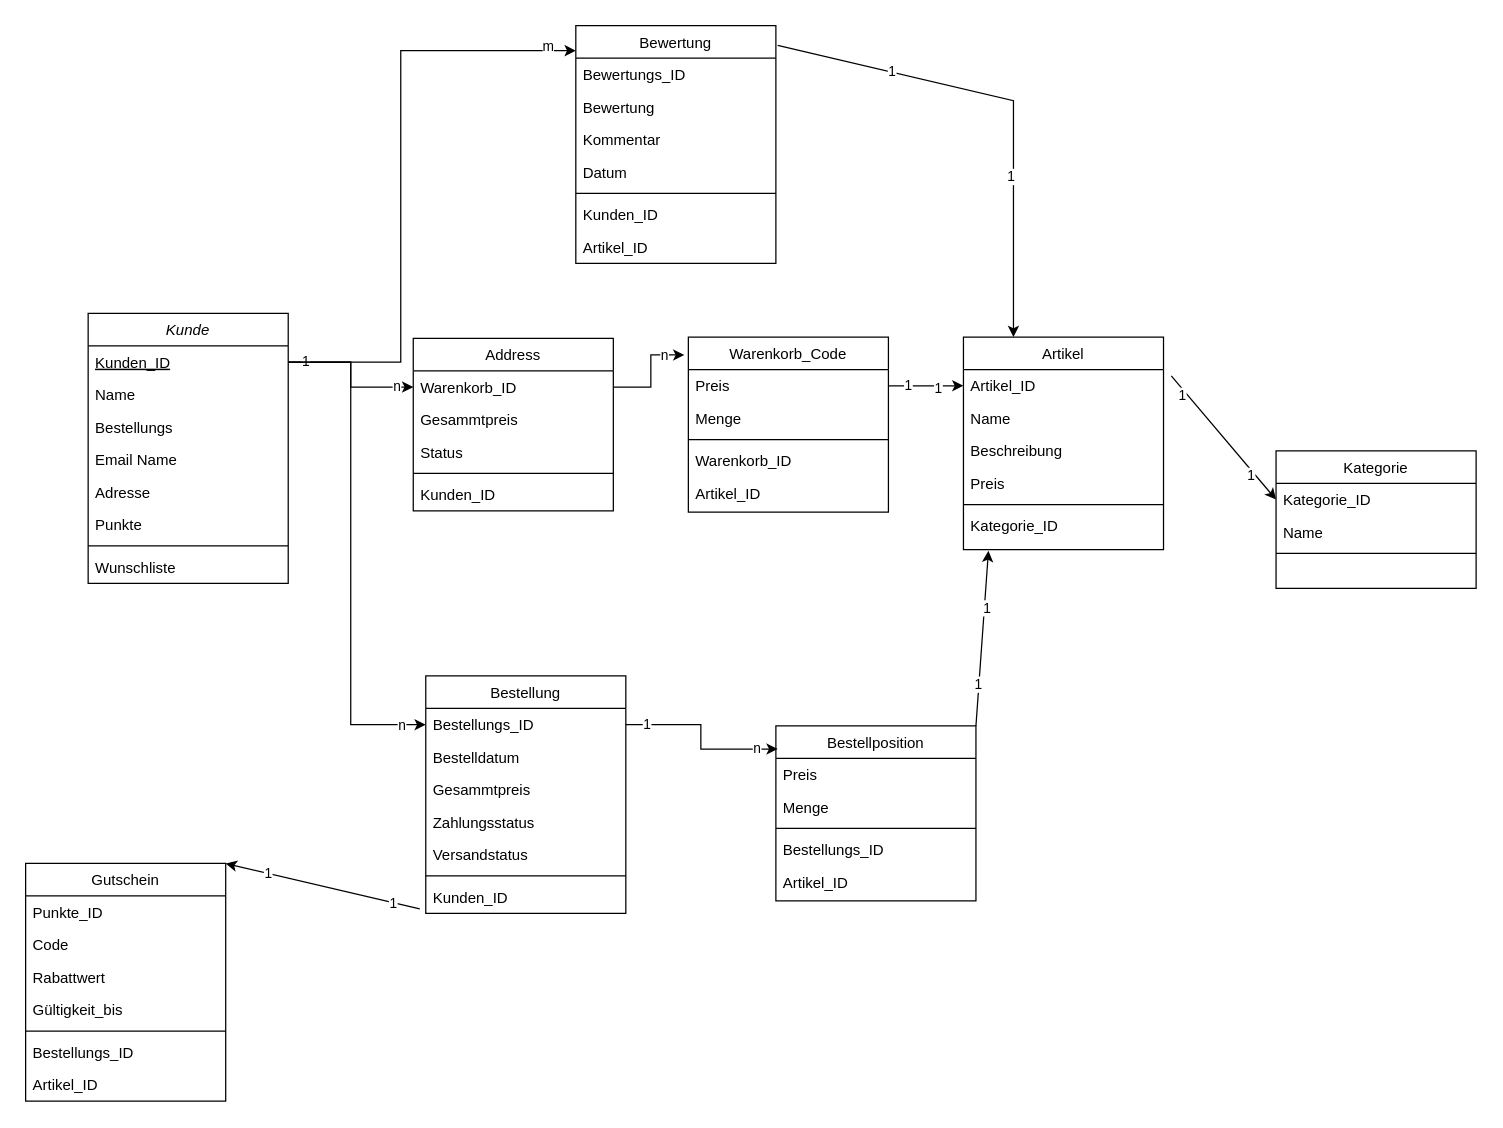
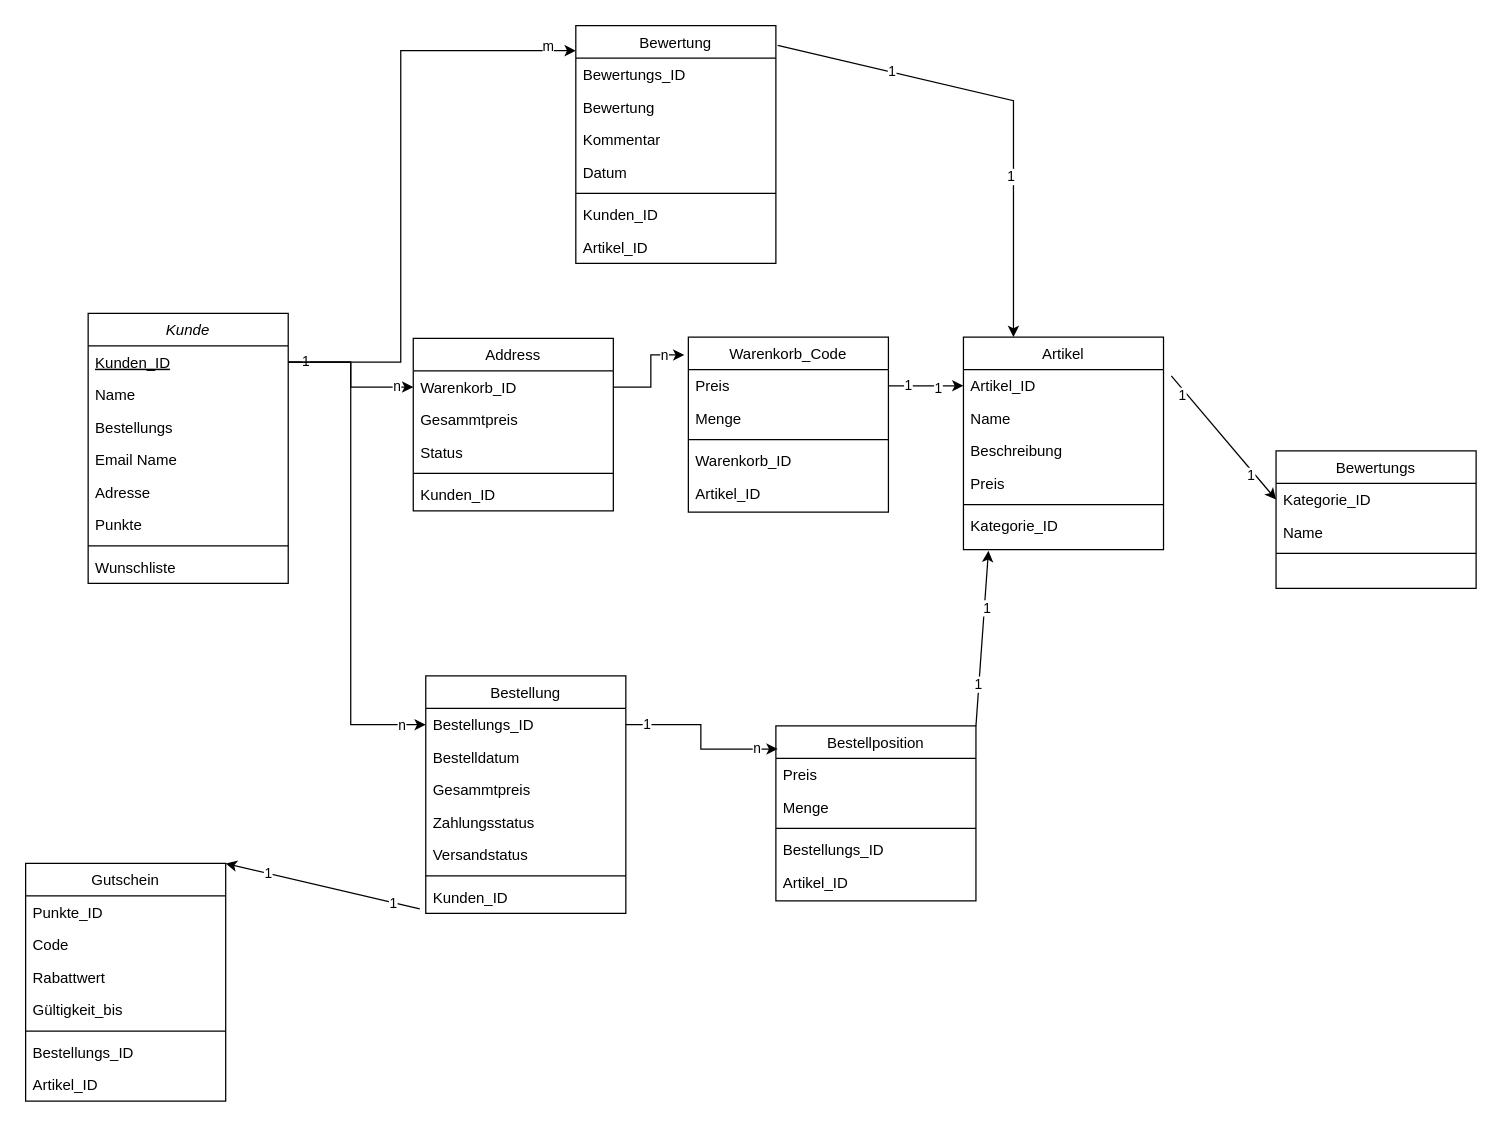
node "Kategorie": label "Kategorie" -> "Bewertungs"
